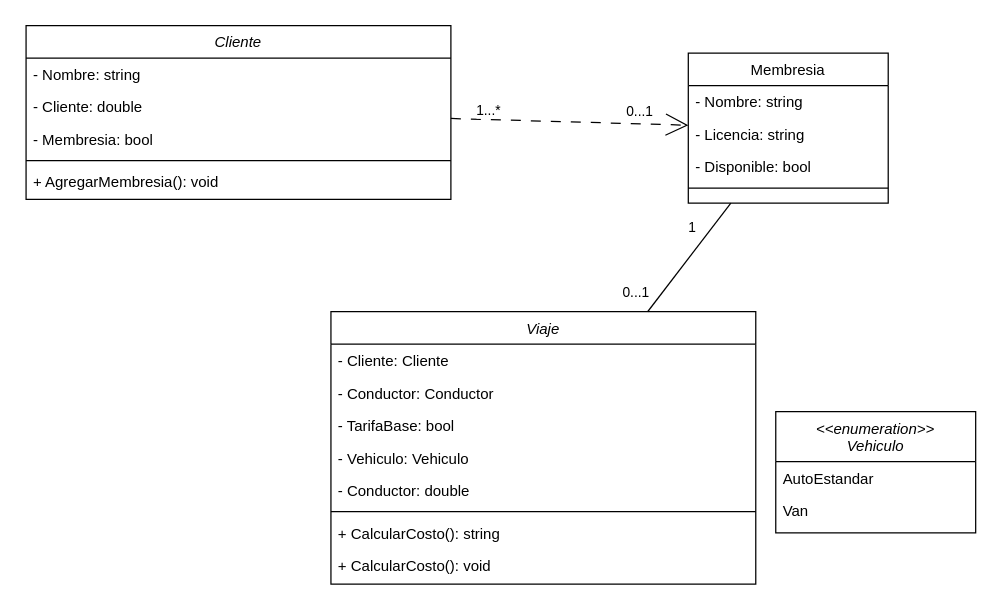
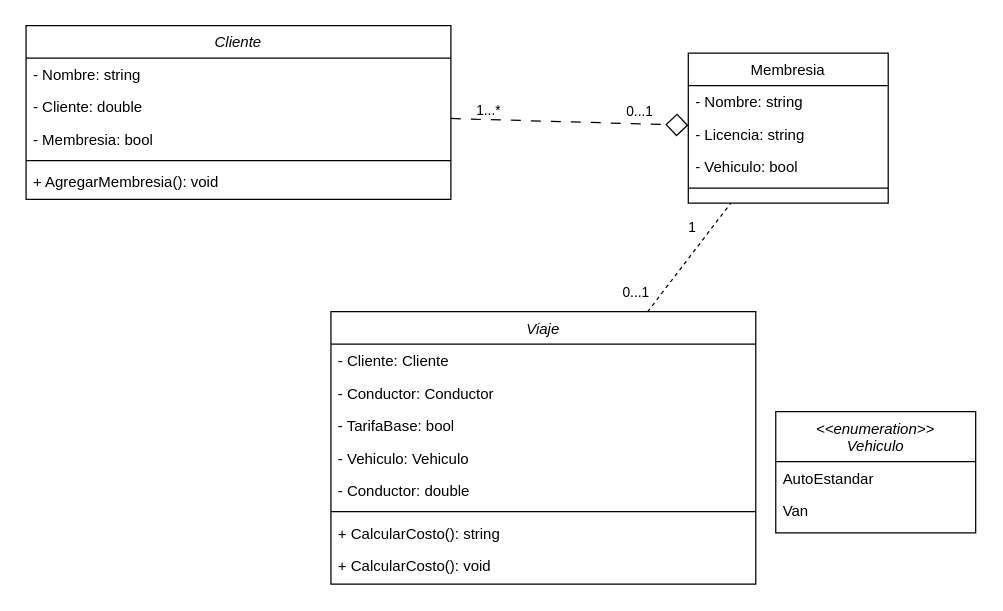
edge "Cliente" -> "Membresia": arrowhead open -> diamond
node "- Disponible: bool": label "- Disponible: bool" -> "- Vehiculo: bool"
edge "Membresia" -- "Viaje": style solid -> dashed
